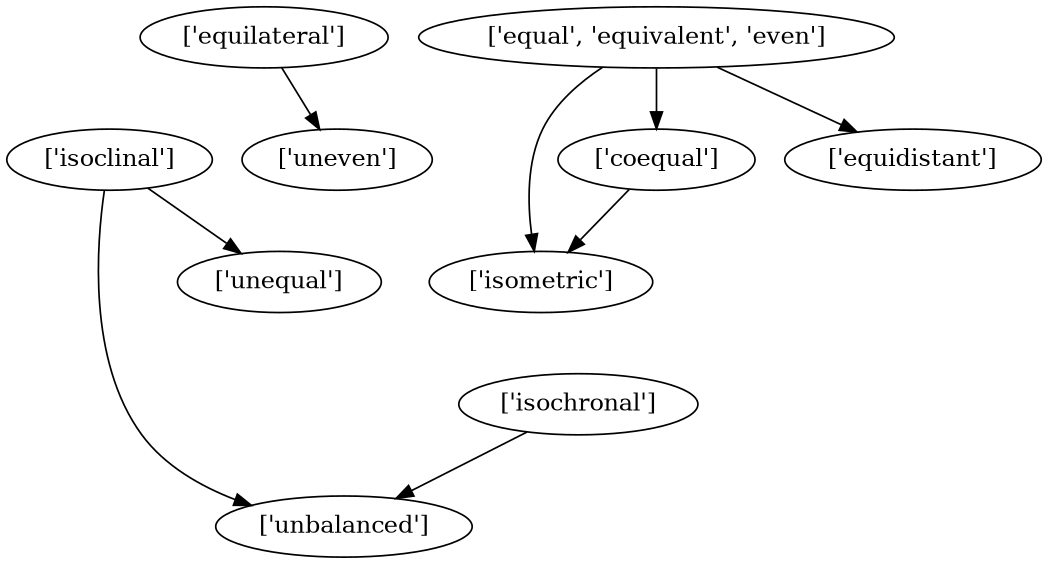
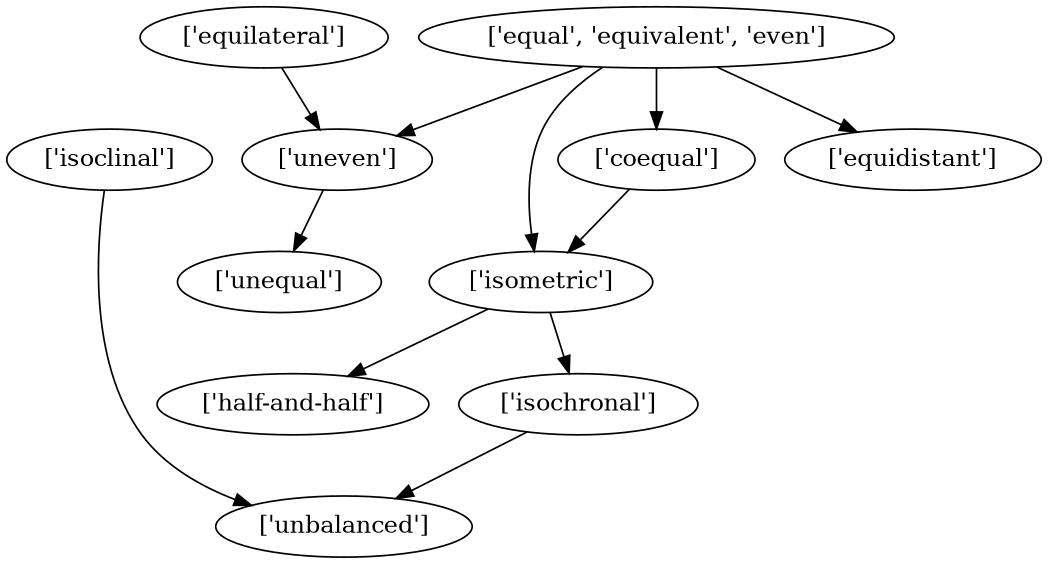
edge "['equal', 'equivalent', 'even']" -> "['uneven']": added
edge "['isoclinal']" -> "['unequal']": now "['uneven']" -> "['unequal']"
edge "['isometric']" -> "['isochronal']": added
node "['half-and-half']": added
